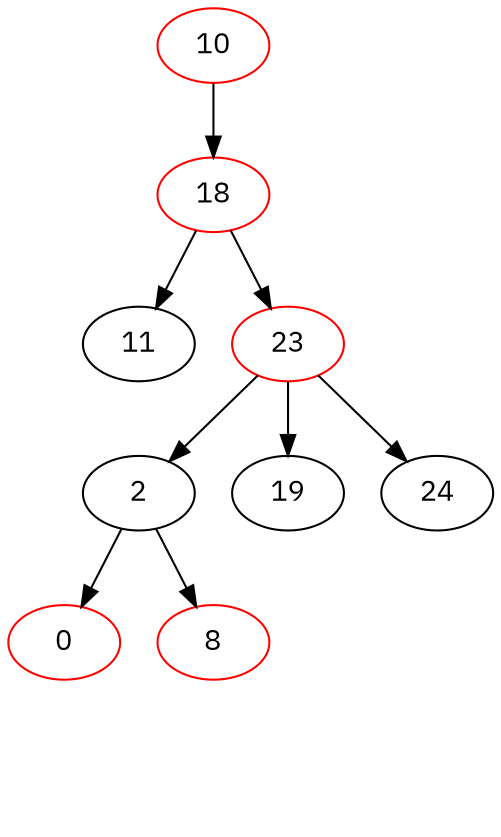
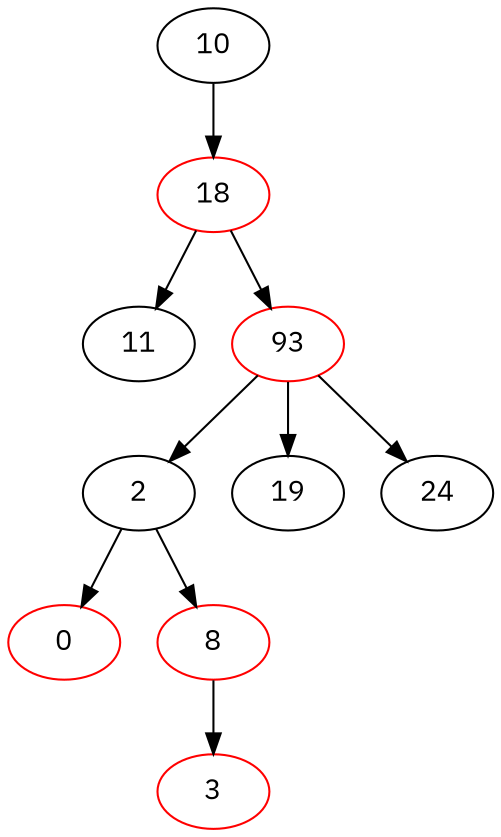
node "10": color red -> black
node "23": label "23" -> "93"
node "3": added
